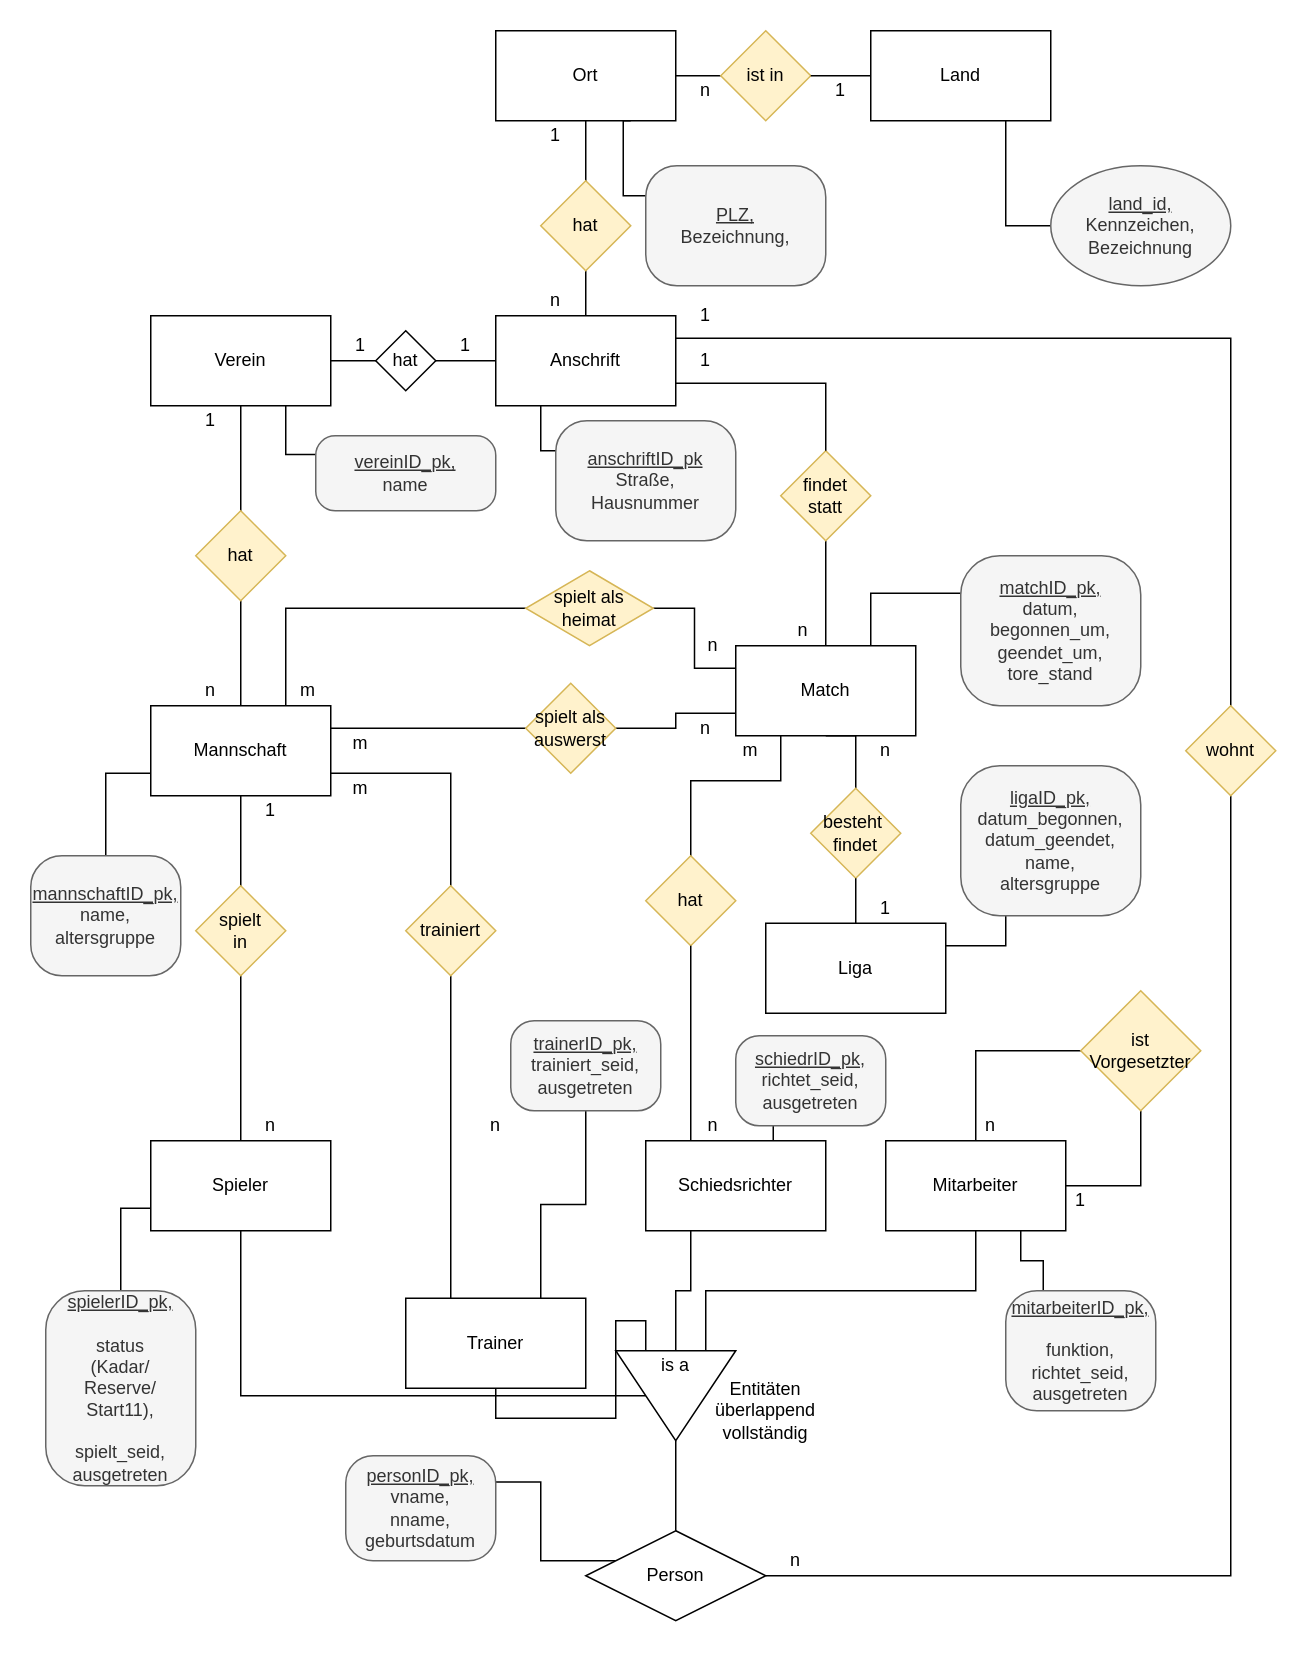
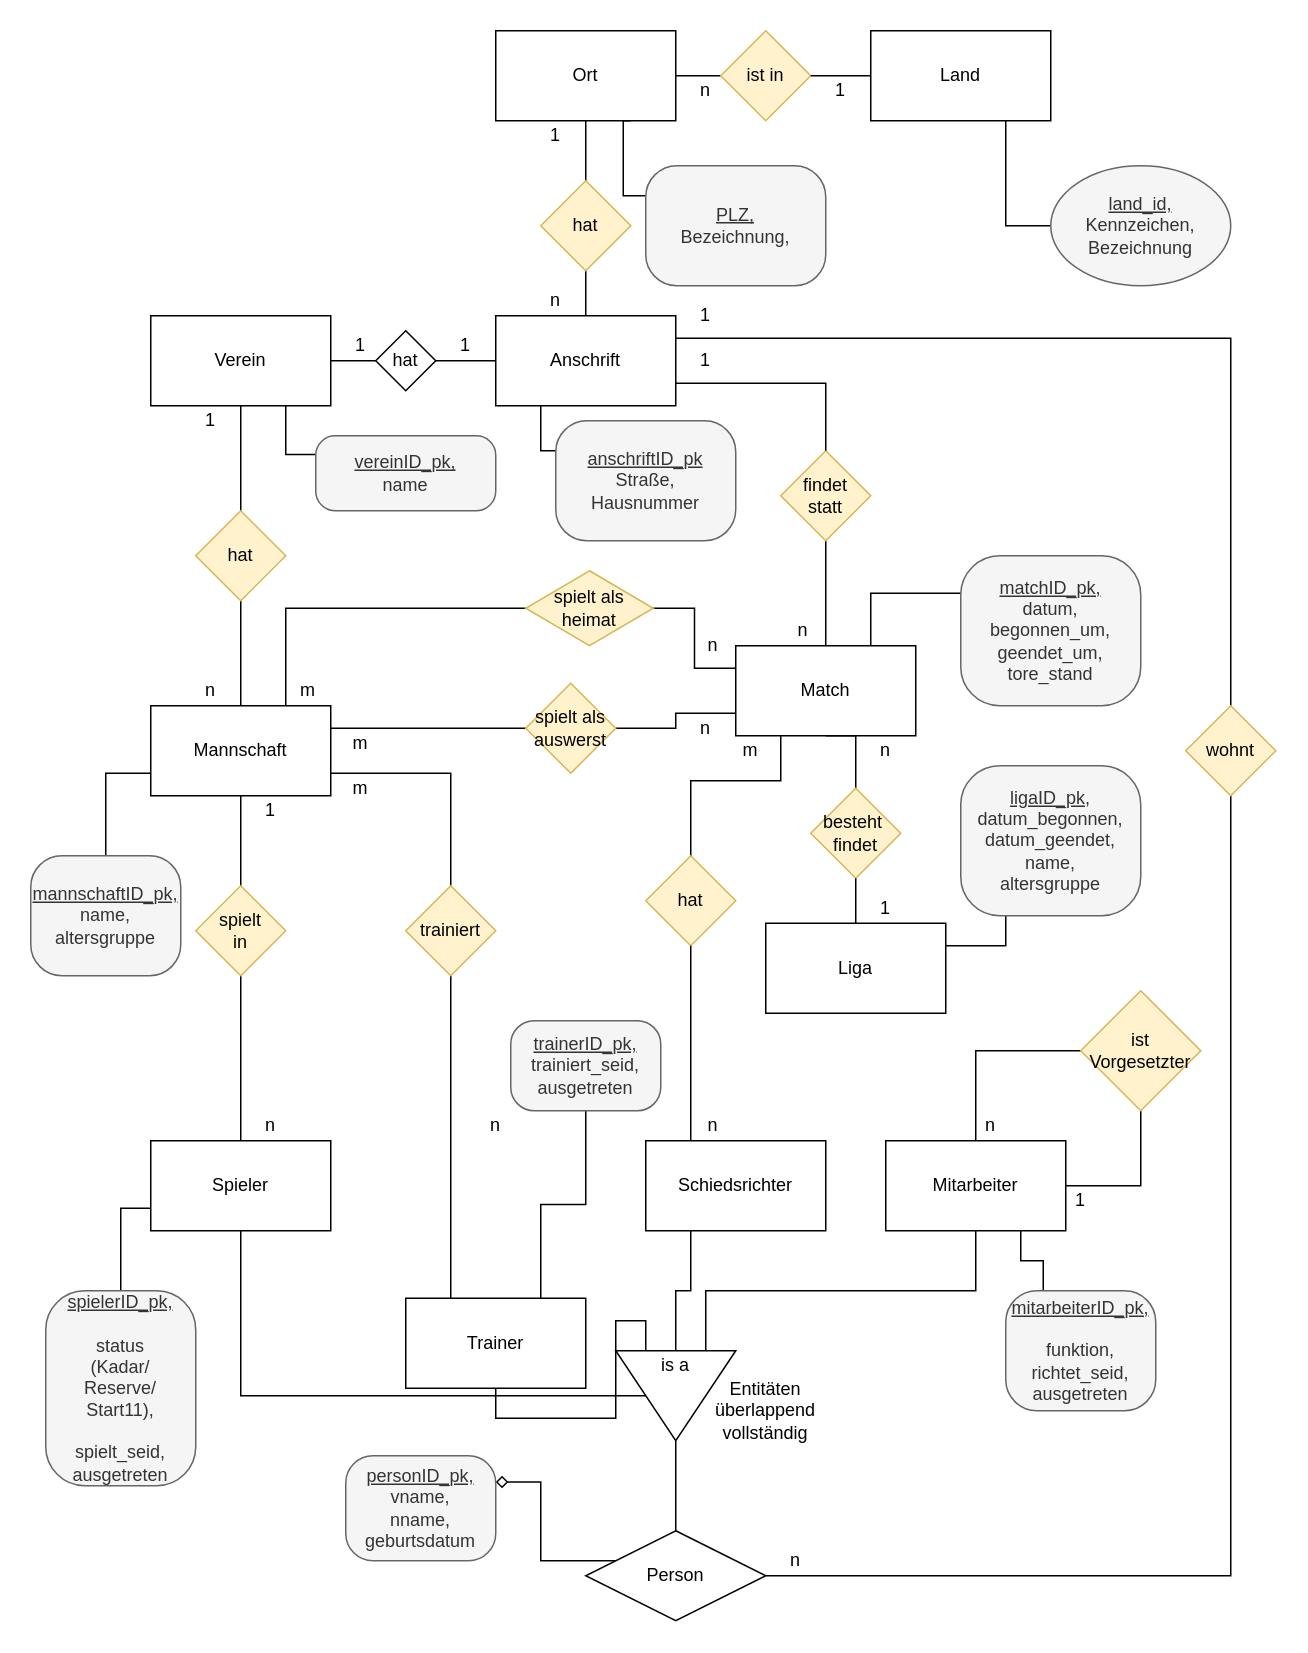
node "schiedrID_pk, richtet_seid, ausgetreten": removed
edge "schiedrID_pk, richtet_seid, ausgetreten" -- "Schiedsrichter": removed
edge "personID_pk, vname, nname, geburtsdatum" -- "Person": arrowhead none -> diamond
